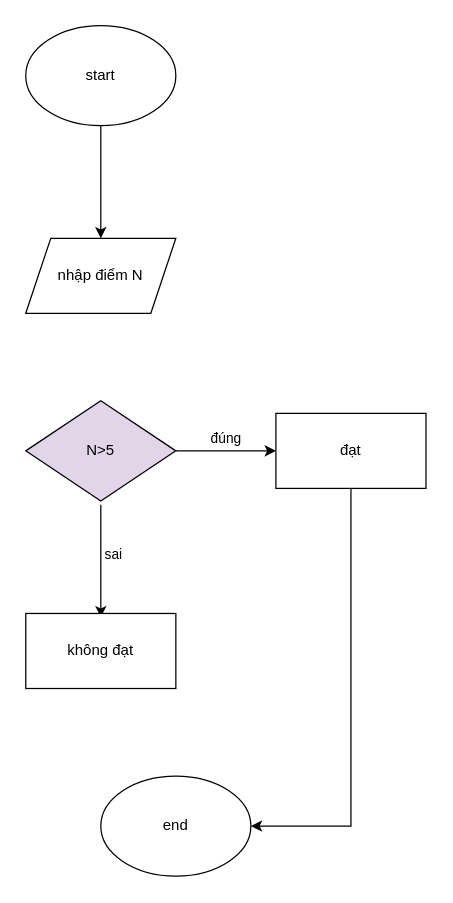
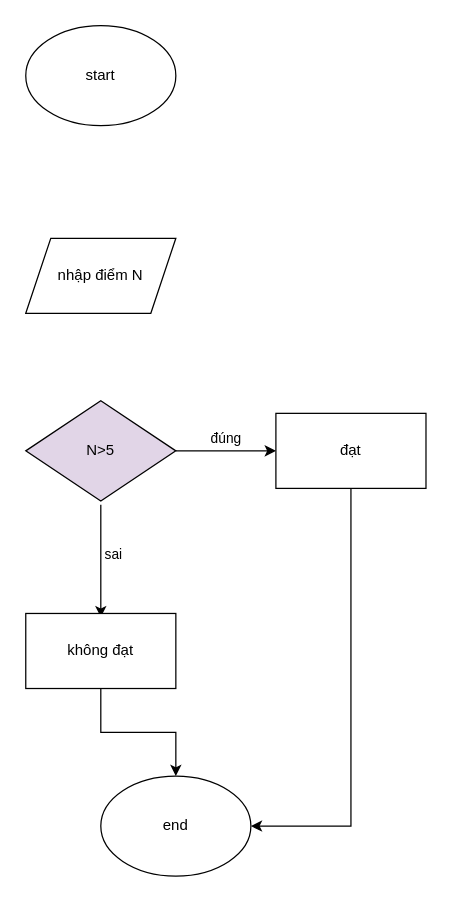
edge "start" -> "nhập điểm N": removed
edge "không đạt" -> "end": added
